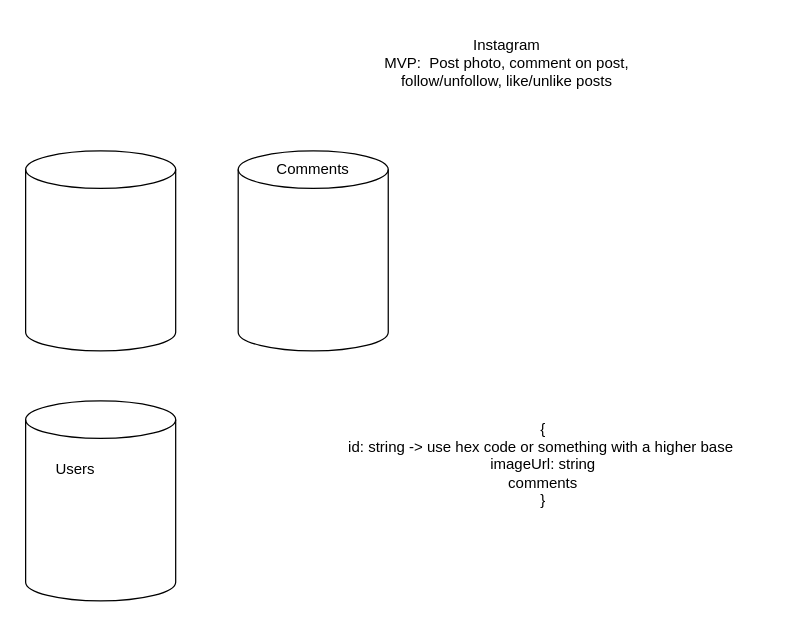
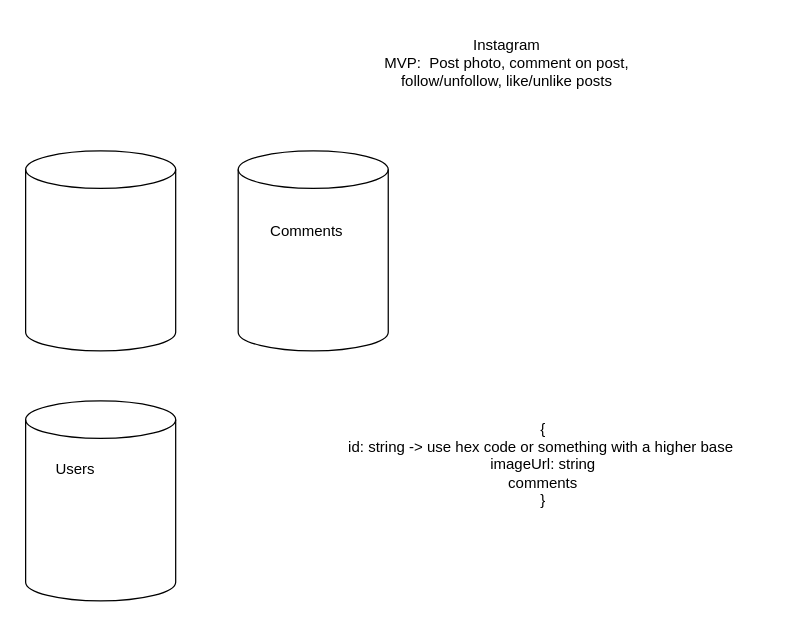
node "Comments": moved (313, 169) -> (307, 232)
